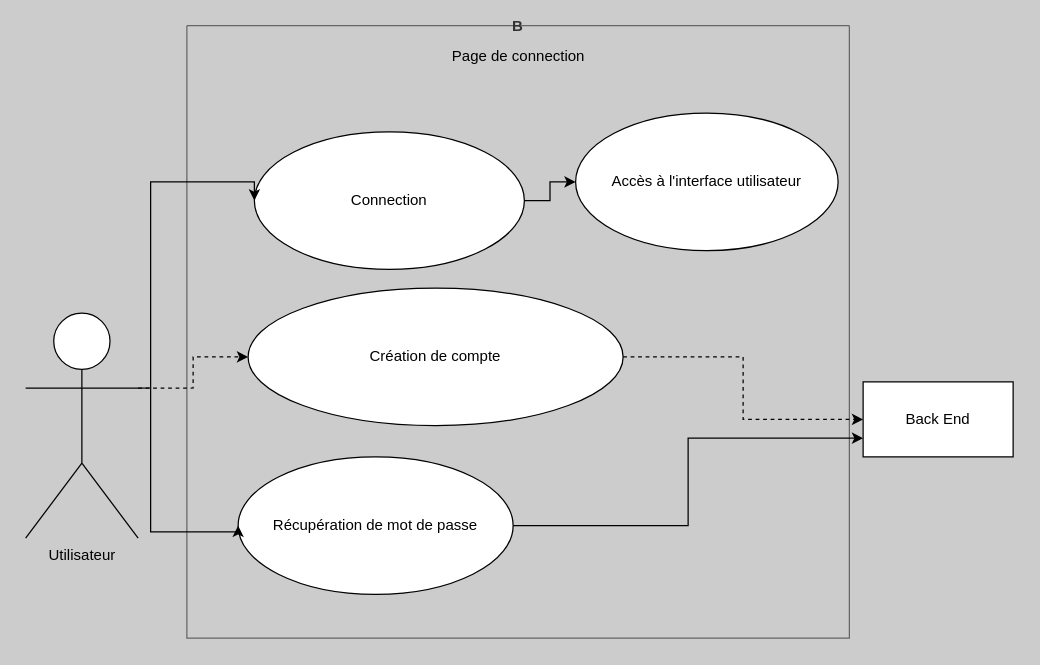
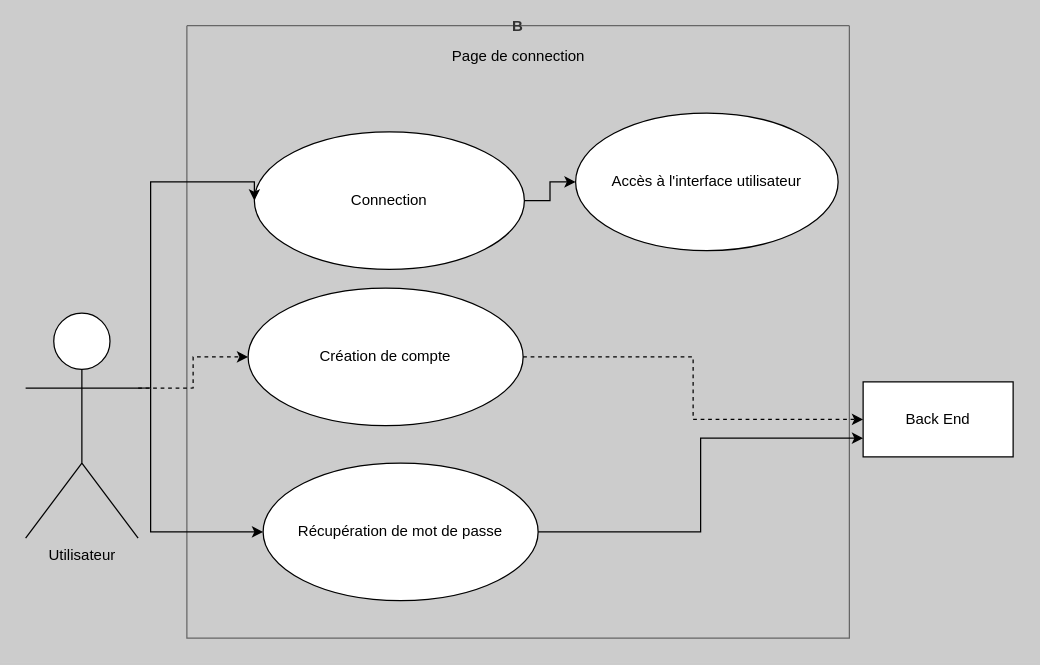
node "Création de compte": size 375x138 -> 275x138
node "Récupération de mot de passe": moved (376, 526) -> (401, 532)
